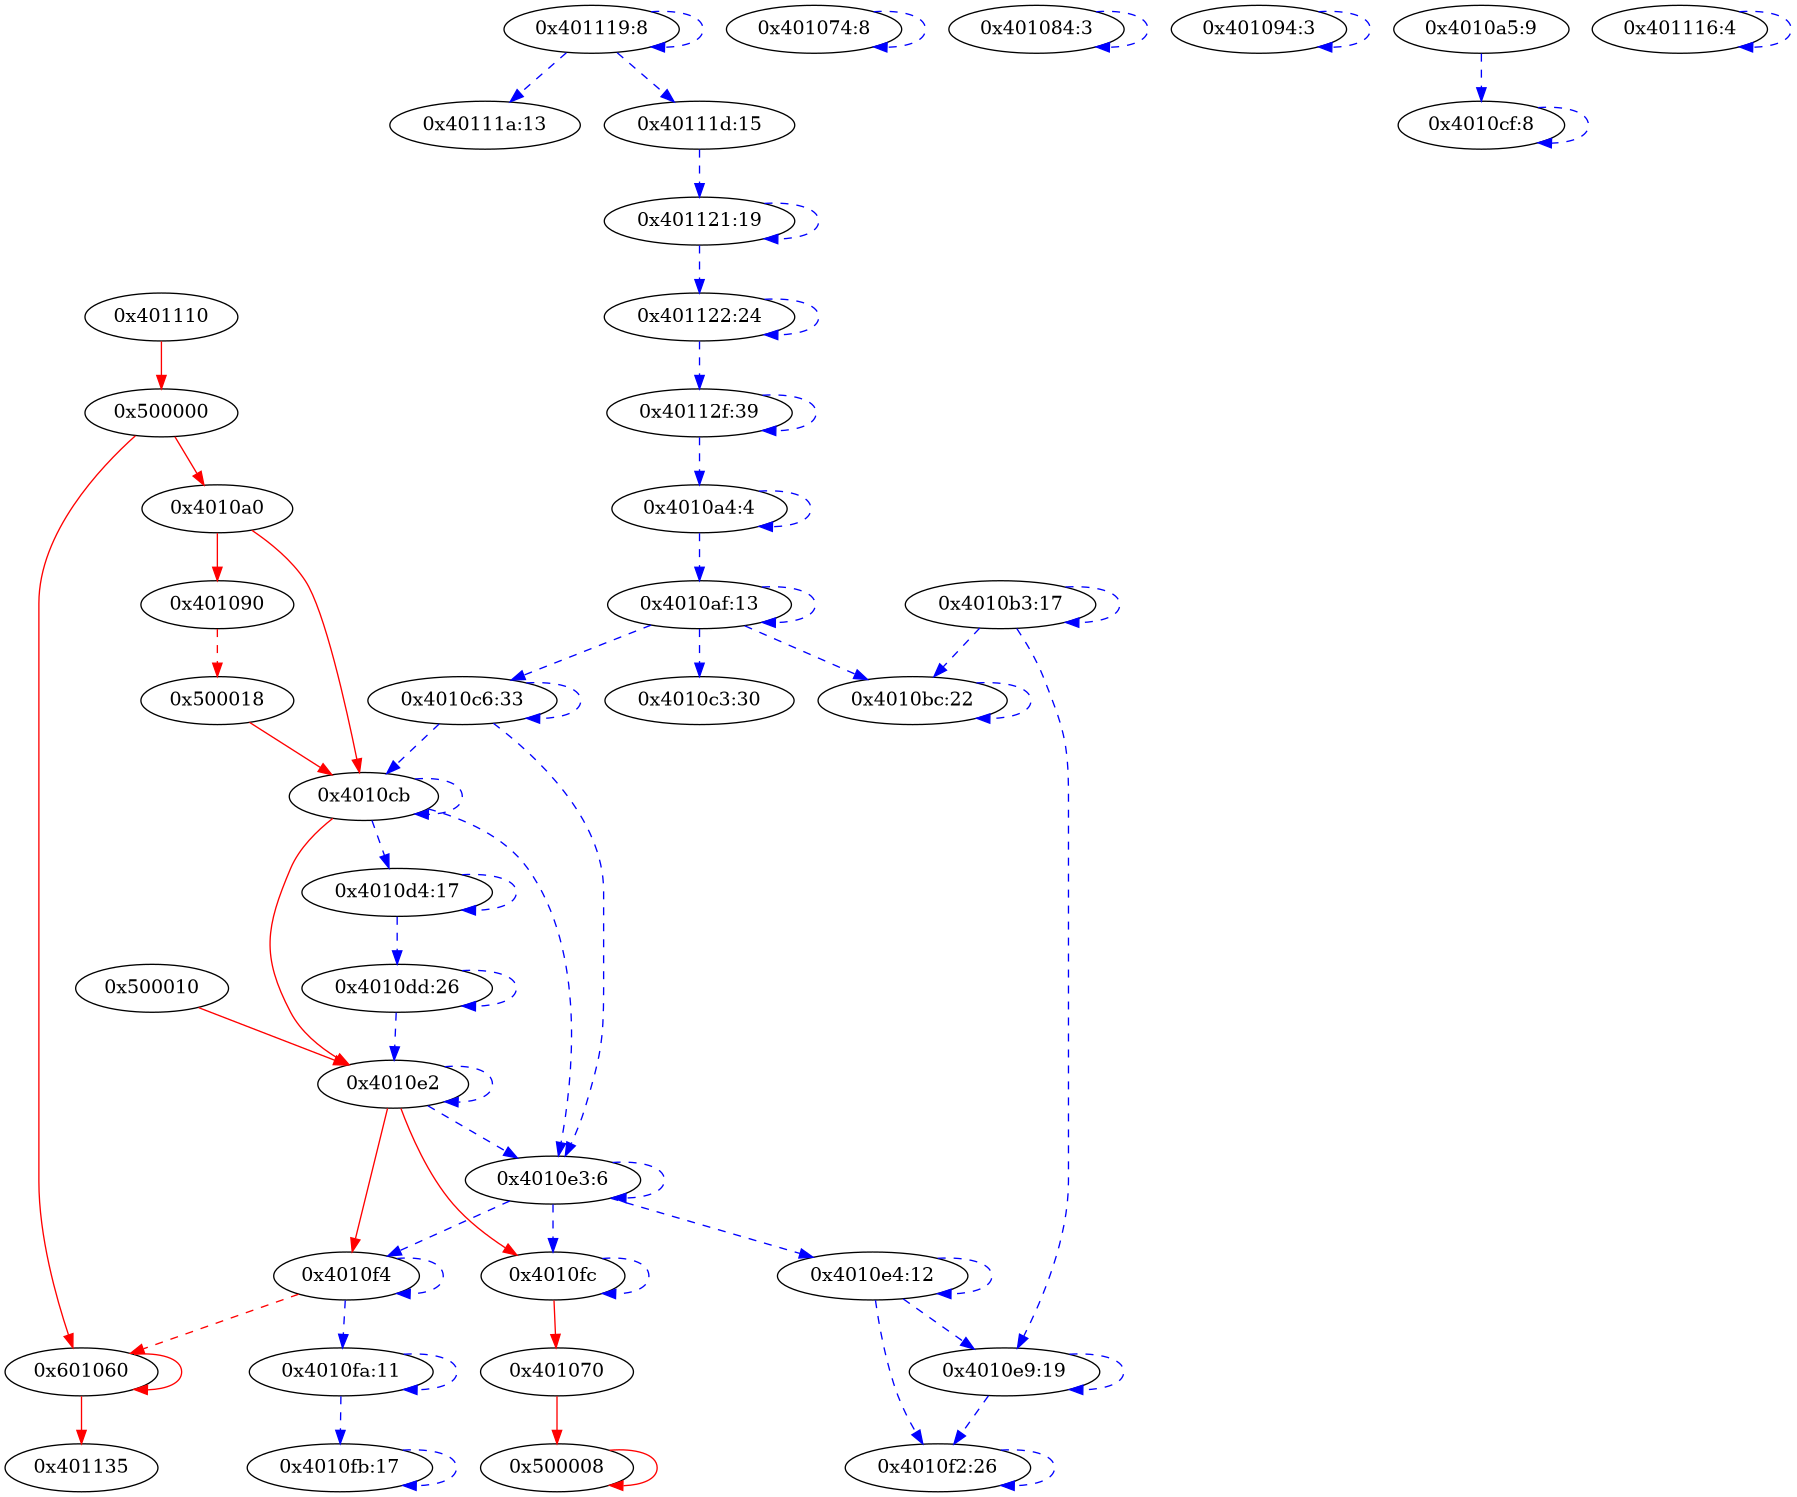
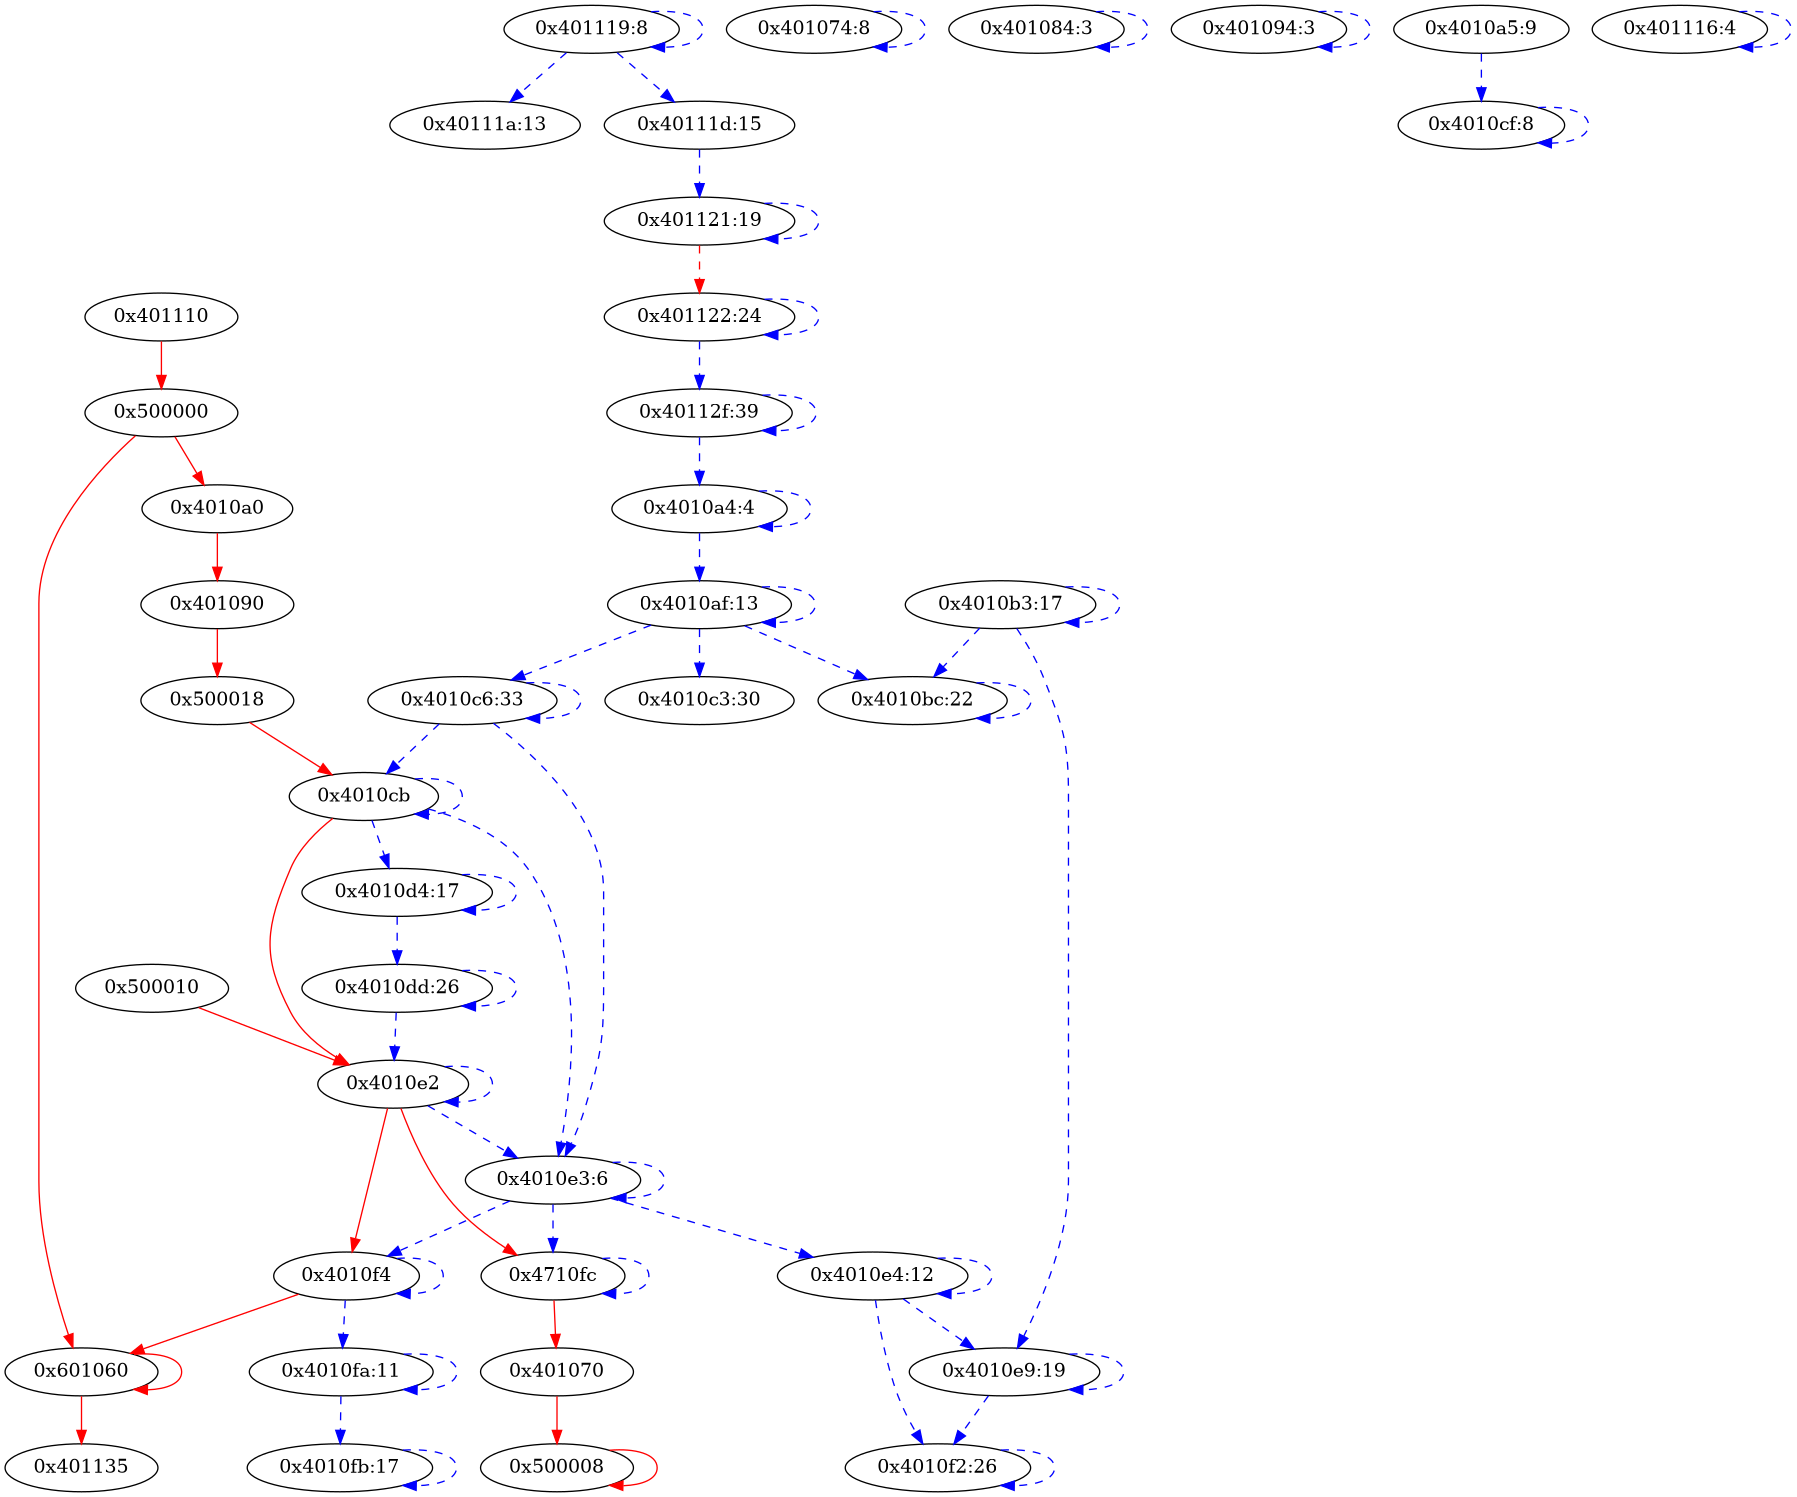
edge "0x401121:19" -> "0x401122:24": color blue -> red
edge "0x4010a0" -> "0x4010cb": removed
edge "0x401090" -> "0x500018": style dashed -> solid
node "0x4010fc": label "0x4010fc" -> "0x4710fc"
edge "0x4010f4" -> "0x601060": style dashed -> solid
